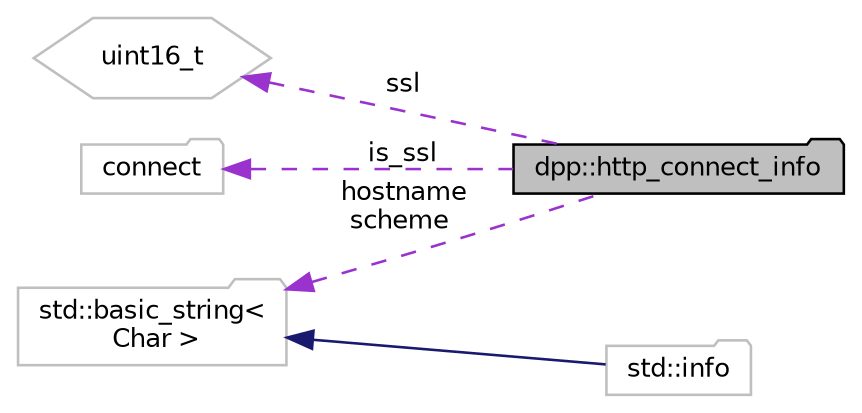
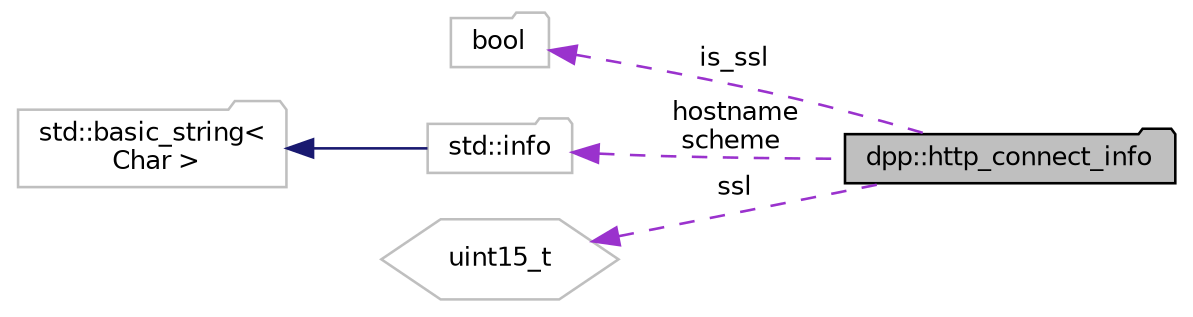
node "uint16_t": label "uint16_t" -> "uint15_t"
node "connect": label "connect" -> "bool"
edge "dpp::http_connect_info" -> "std::basic_string< Char >": now "dpp::http_connect_info" -> "std::info"
